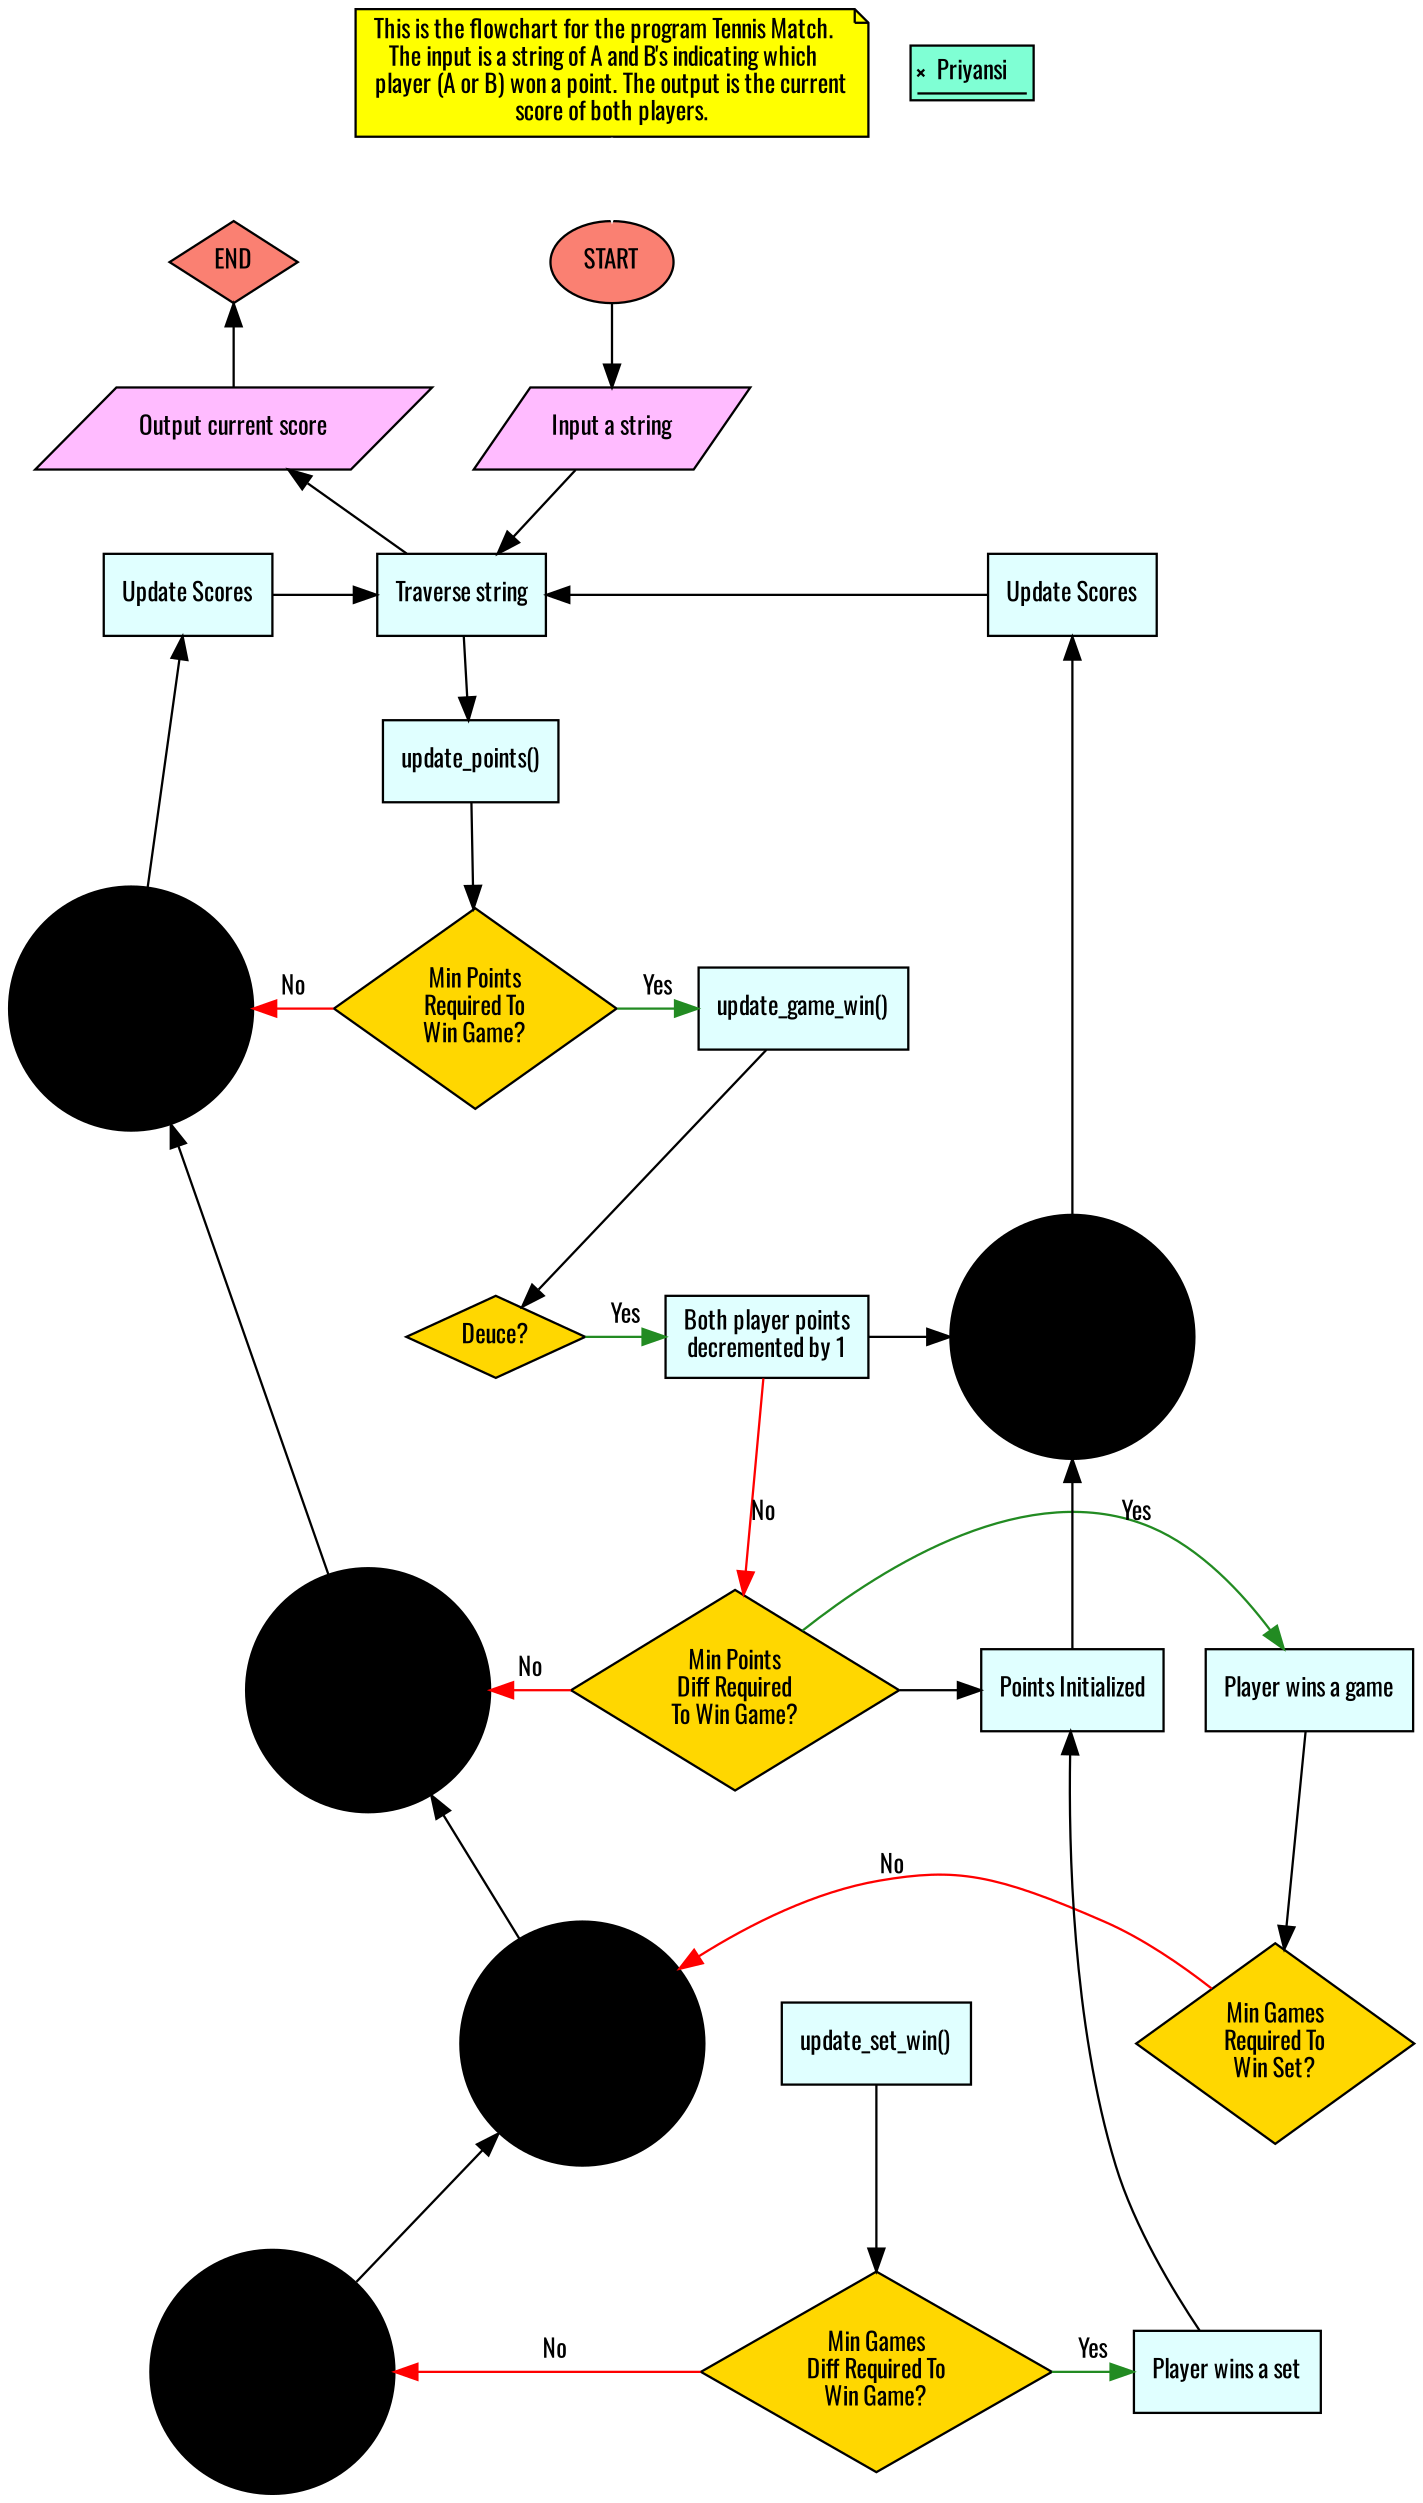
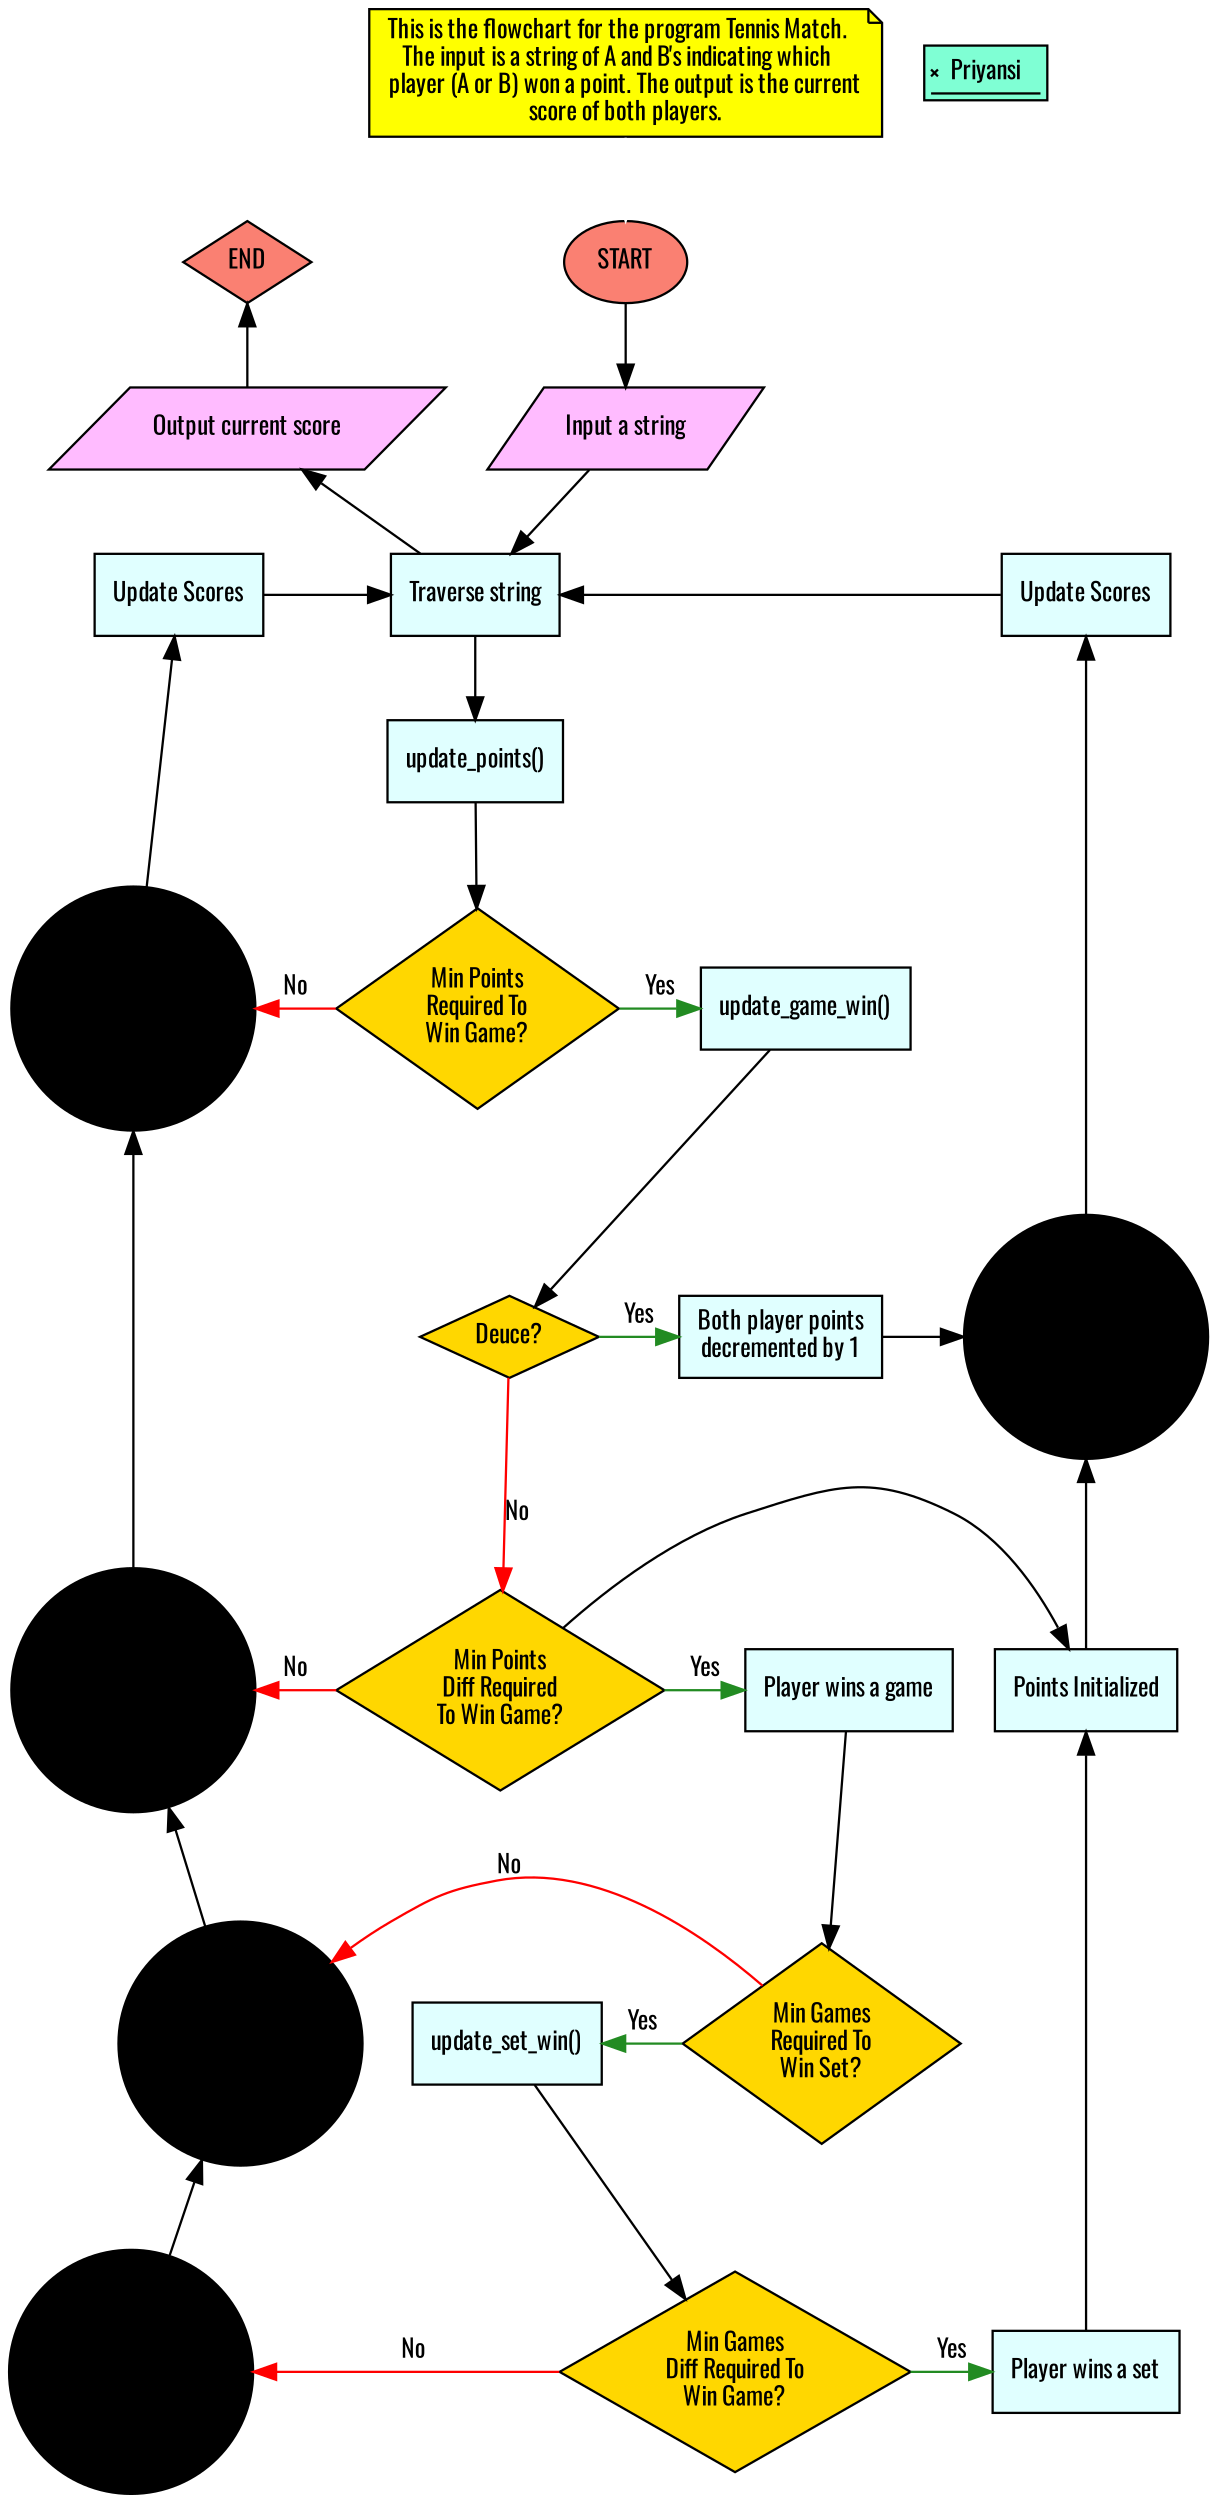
edge "Both player points decremented by 1" -> "Min Points Diff Required To Win Game?": now "Deuce?" -> "Min Points Diff Required To Win Game?"
edge "Min Games Required To Win Set?" -> "update_set_win()": added, label "Yes"
